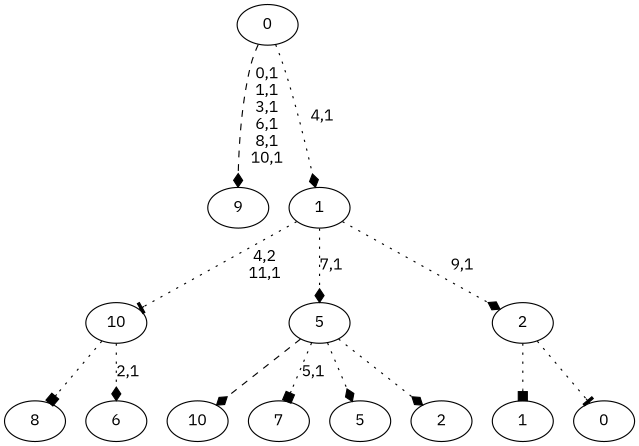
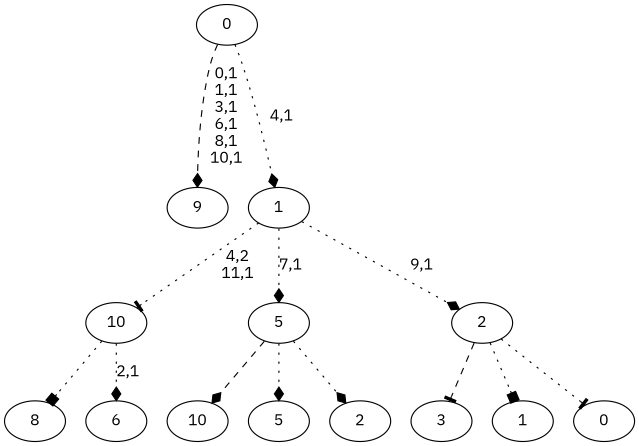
node "7": removed
node "3": added
